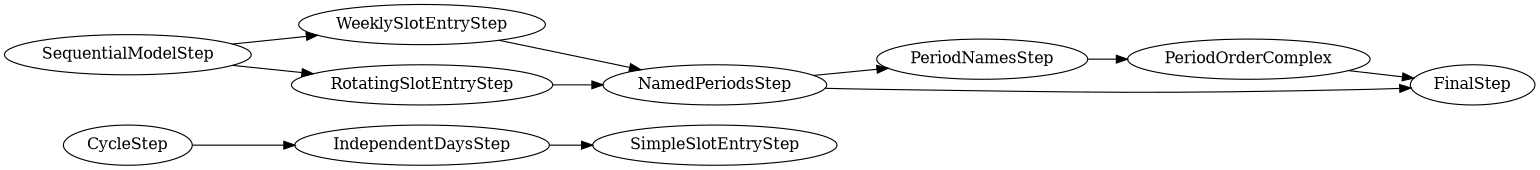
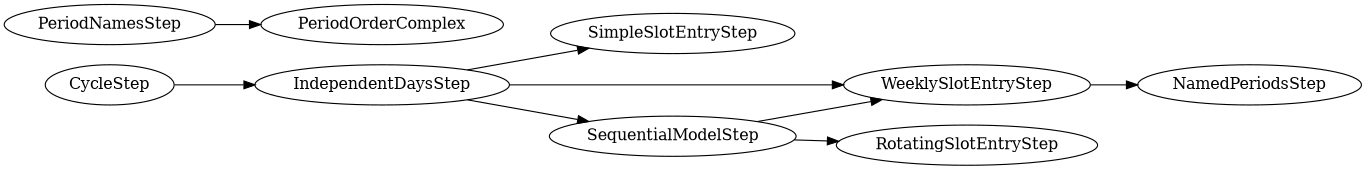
edge "NamedPeriodsStep" -> "PeriodNamesStep": removed
edge "RotatingSlotEntryStep" -> "NamedPeriodsStep": removed
edge "IndependentDaysStep" -> "WeeklySlotEntryStep": added
node "FinalStep": removed
edge "IndependentDaysStep" -> "SequentialModelStep": added
